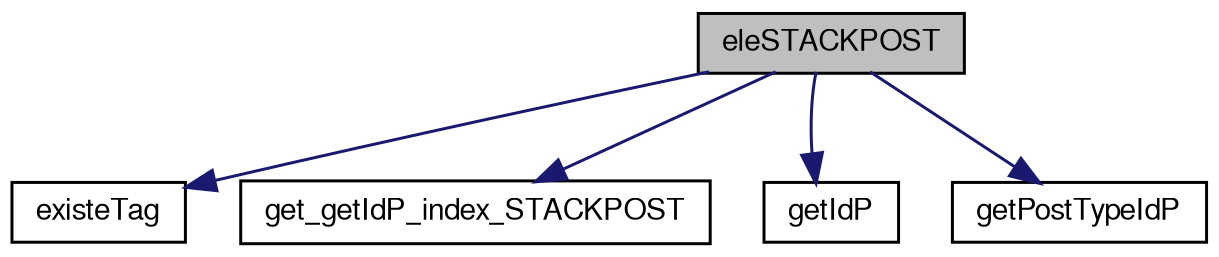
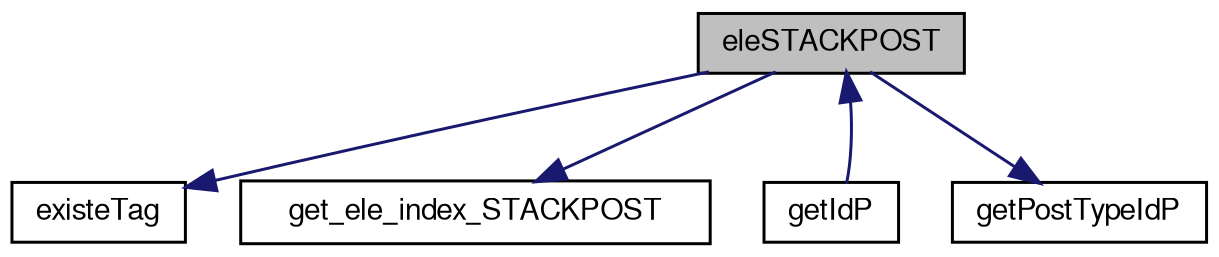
edge "eleSTACKPOST" -> "getIdP": reversed
node "get_getIdP_index_STACKPOST": label "get_getIdP_index_STACKPOST" -> "get_ele_index_STACKPOST"
